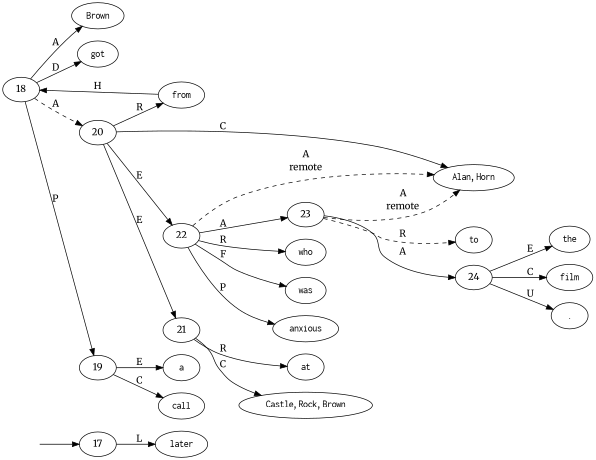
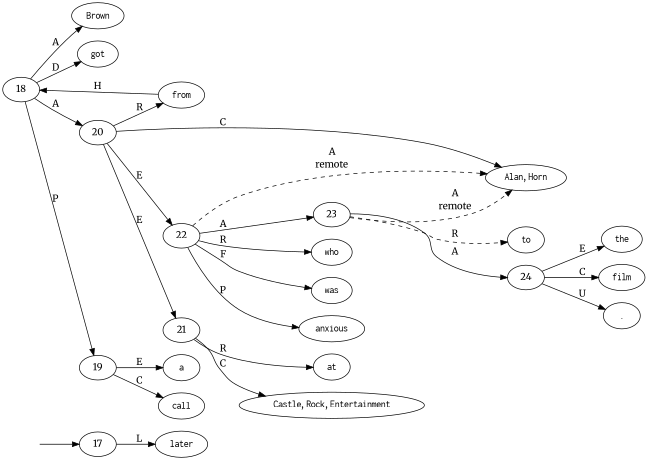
edge "18" -> "20": style dashed -> solid
node "Castle": text "Brown" -> "Entertainment"
